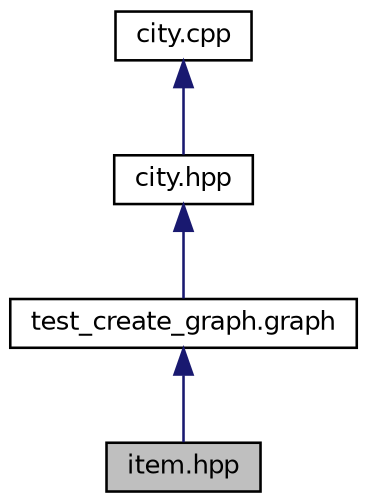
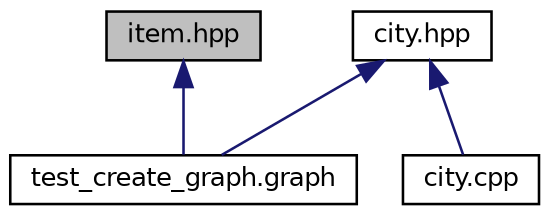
edge "city.hpp" -> "city.cpp": reversed
edge "item.hpp" -> "test_create_graph.graph": reversed
